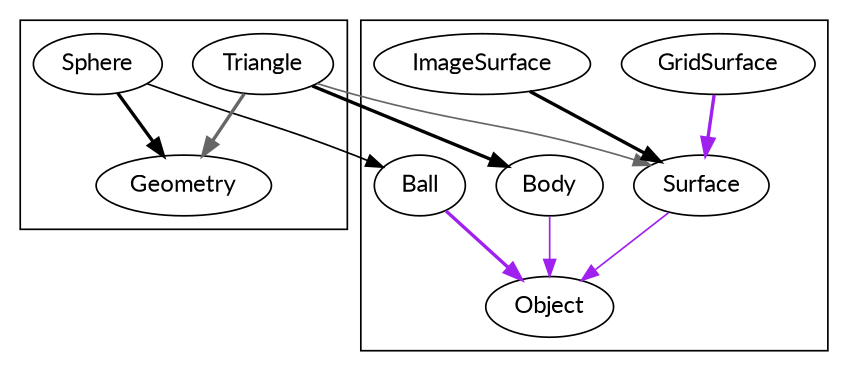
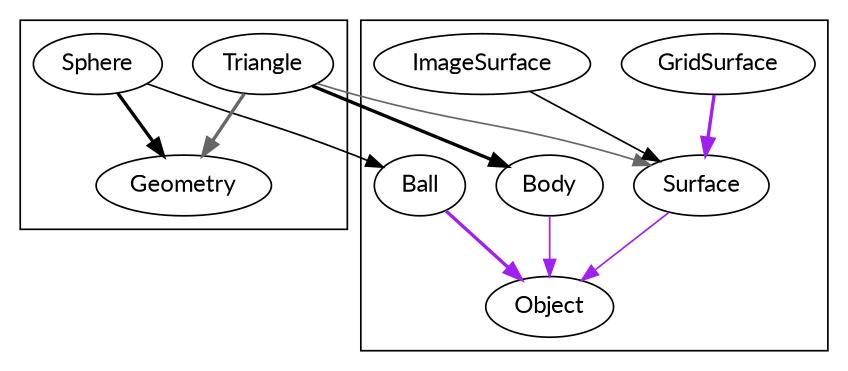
edge "ImageSurface" -> "Surface": style bold -> solid
